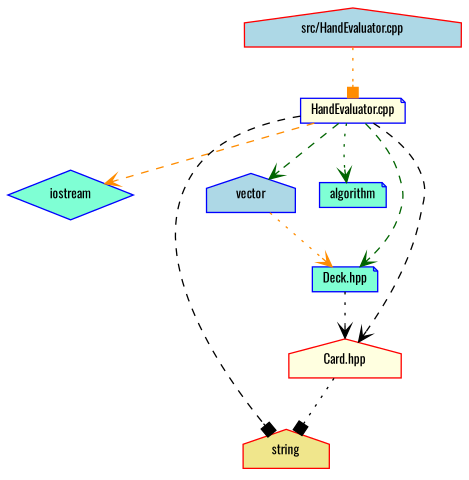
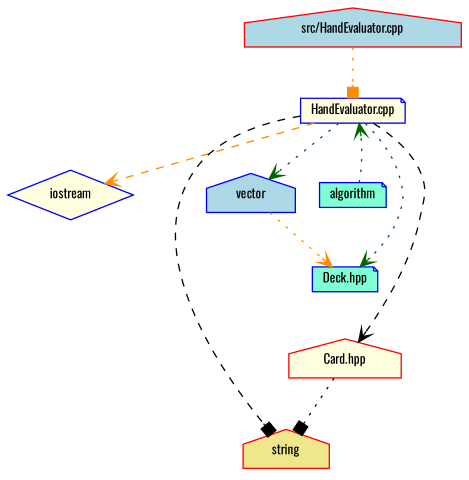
edge "HandEvaluator.cpp" -> "algorithm": reversed
edge "HandEvaluator.cpp" -> "vector": style dashed -> dotted
edge "HandEvaluator.cpp" -> "Deck.hpp": style dashed -> dotted
node "iostream": fillcolor aquamarine -> lightyellow
edge "Deck.hpp" -> "Card.hpp": removed
